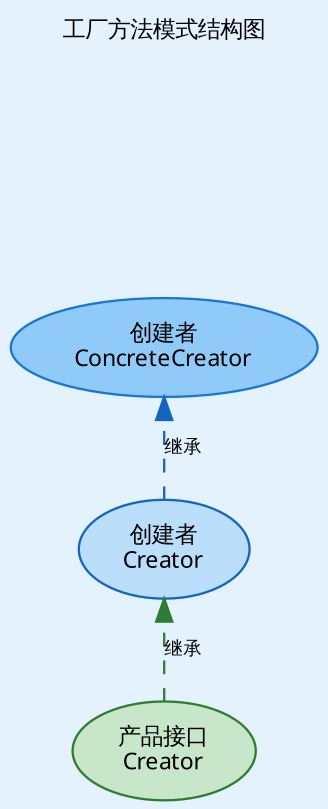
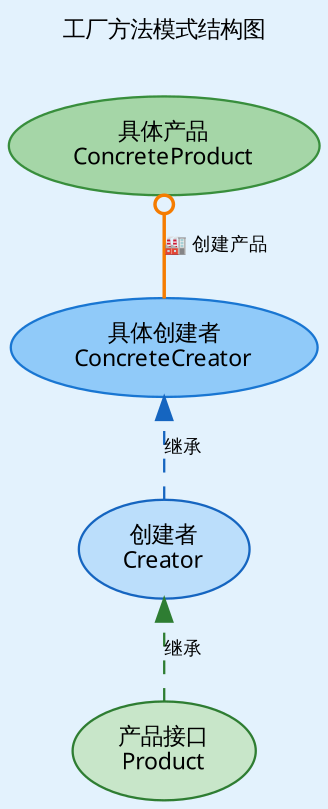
node "具体产品 ConcreteProduct": added
node "创建者 ConcreteCreator": label "创建者 ConcreteCreator" -> "具体创建者 ConcreteCreator"
node "产品接口 Creator": label "产品接口 Creator" -> "产品接口 Product"
